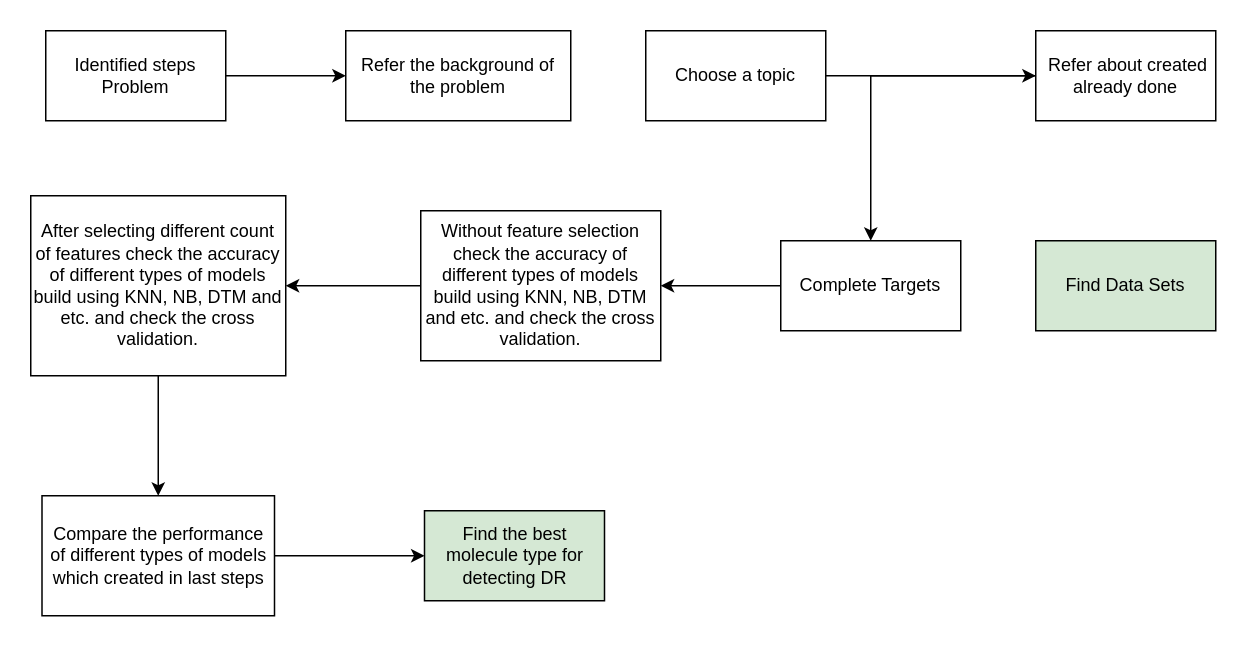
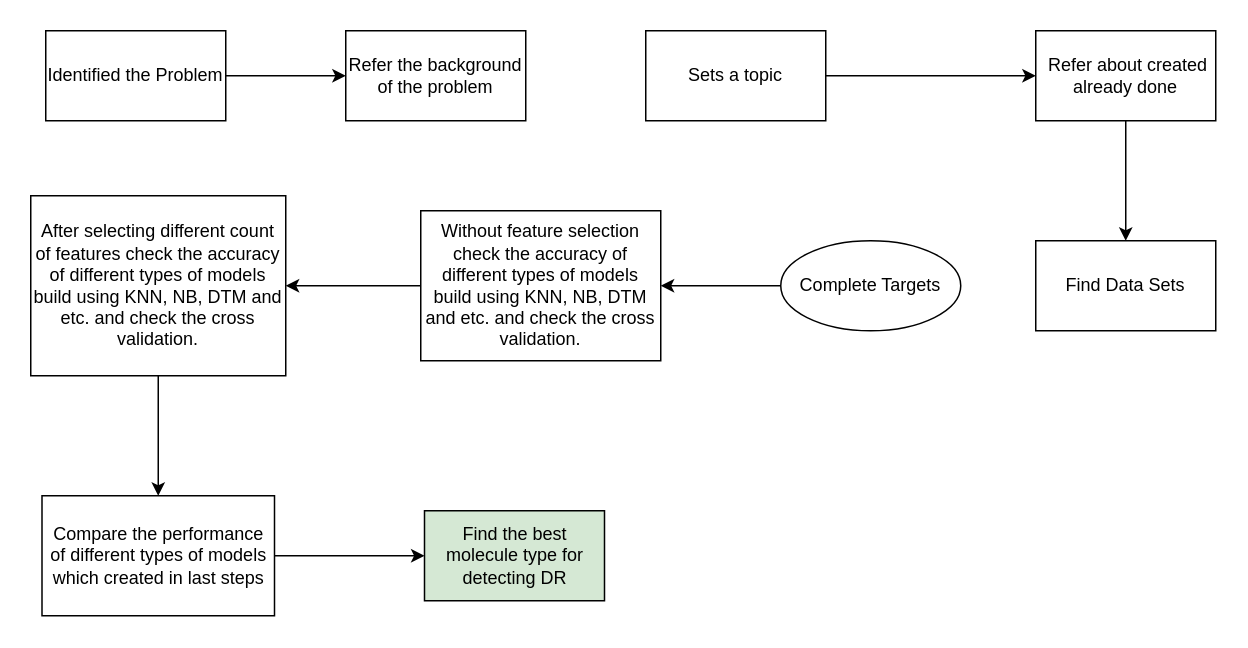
node "Identified steps Problem": label "Identified steps Problem" -> "Identified the Problem"
node "Refer the background of the problem": size 225x90 -> 180x90
node "Choose a topic": label "Choose a topic" -> "Sets a topic"
edge "Refer about created already done" -> "Complete Targets": now "Refer about created already done" -> "Find Data Sets"
node "Complete Targets": shape rectangle -> ellipse
node "Find Data Sets": fillcolor #d5e8d4 -> #ffffff
